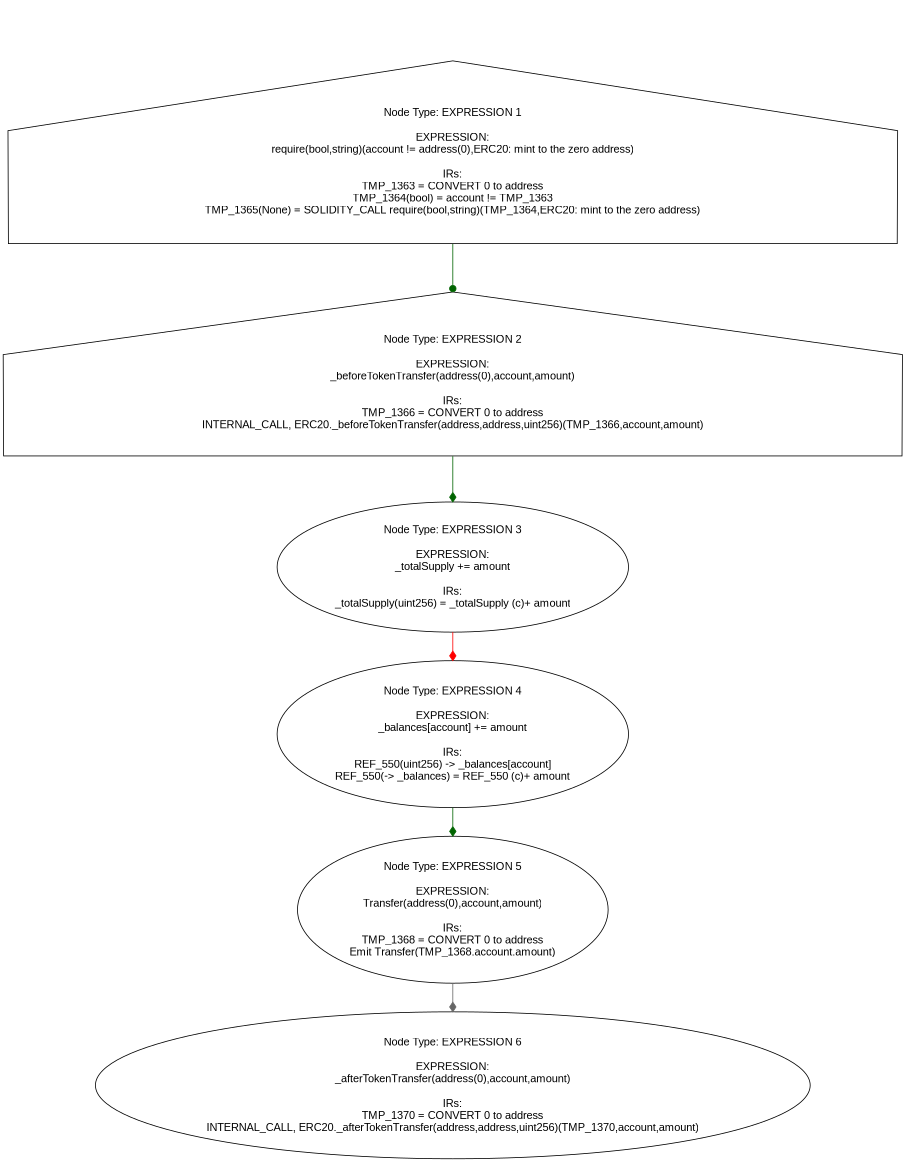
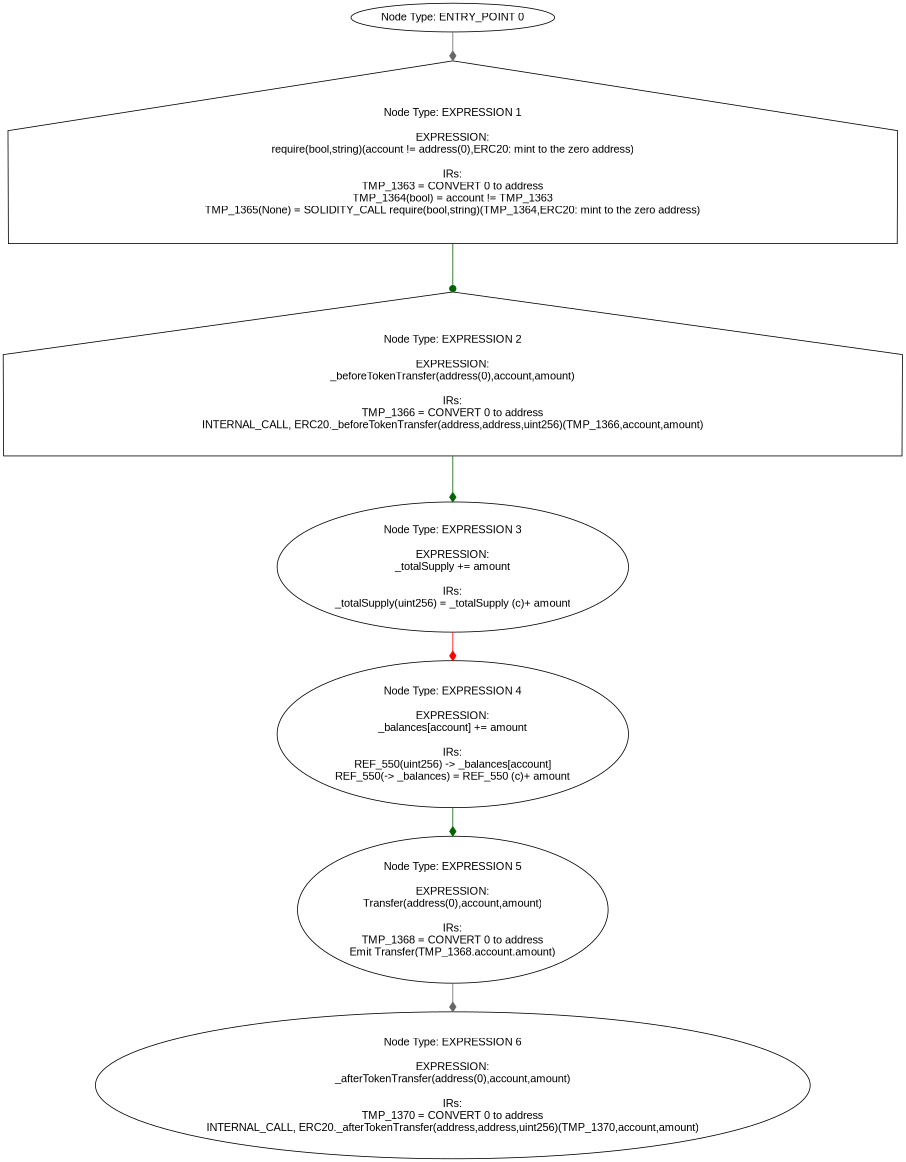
node "Node Type: ENTRY_POINT 0": added
